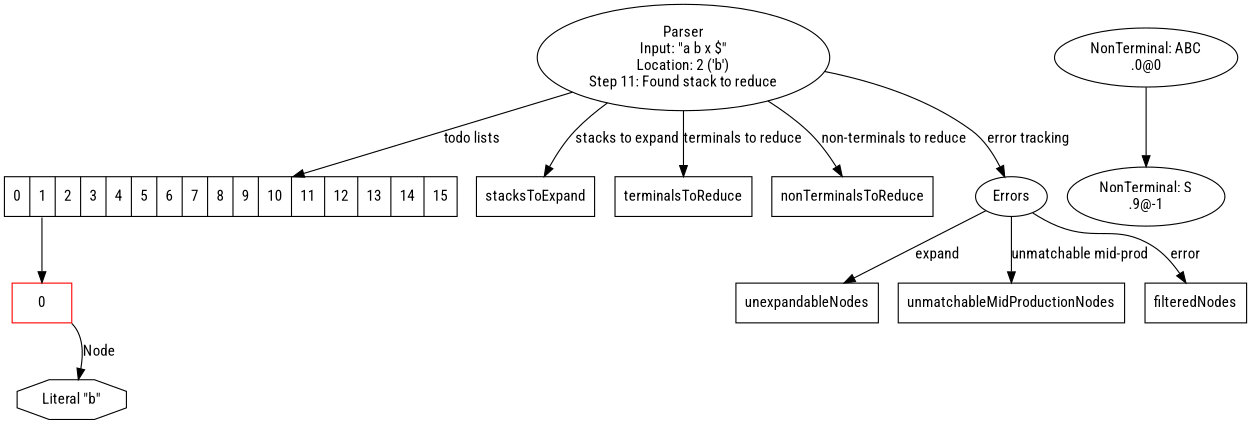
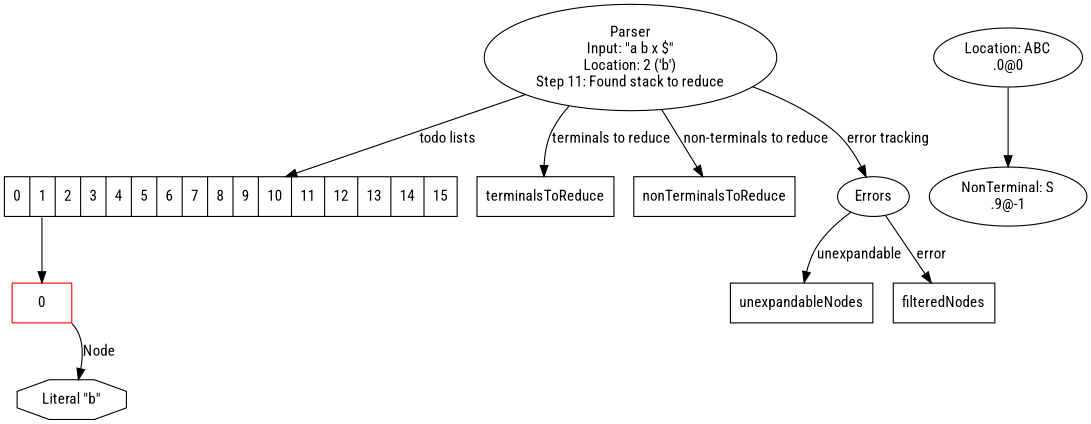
node "NonTerminal: ABC .0@0": label "NonTerminal: ABC .0@0" -> "Location: ABC .0@0"
node "stacksToExpand": removed
edge "Errors" -> "unexpandableNodes": label "expand" -> "unexpandable"
node "unmatchableMidProductionNodes": removed
